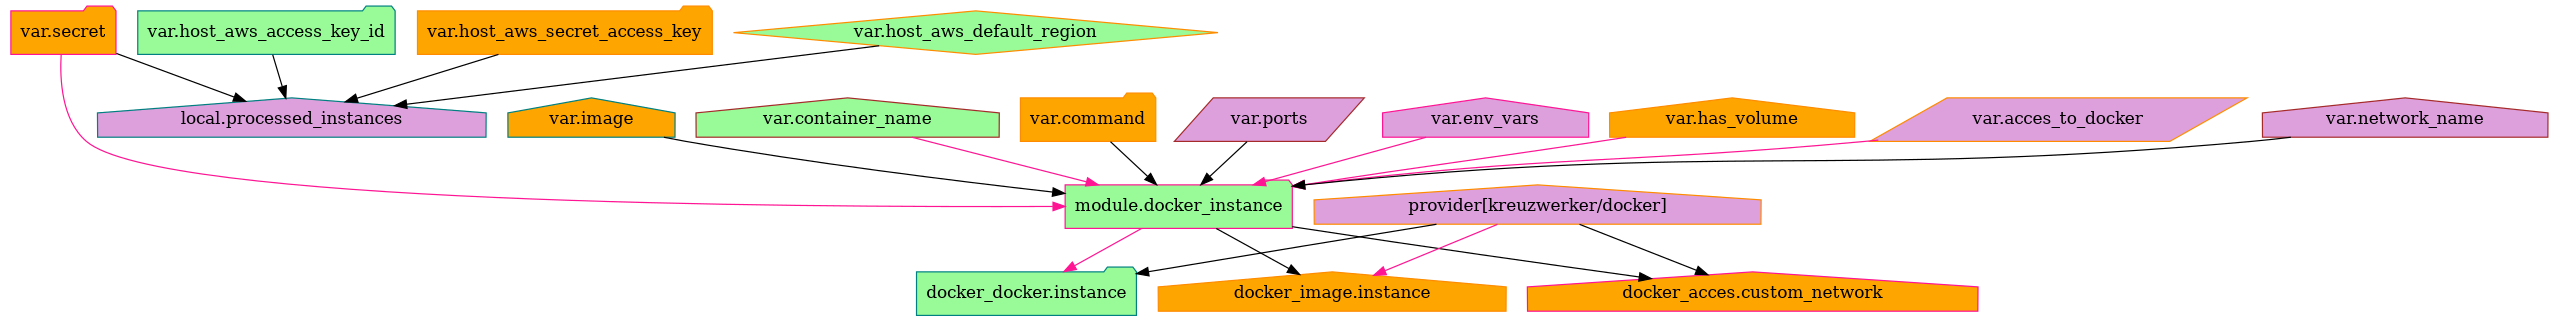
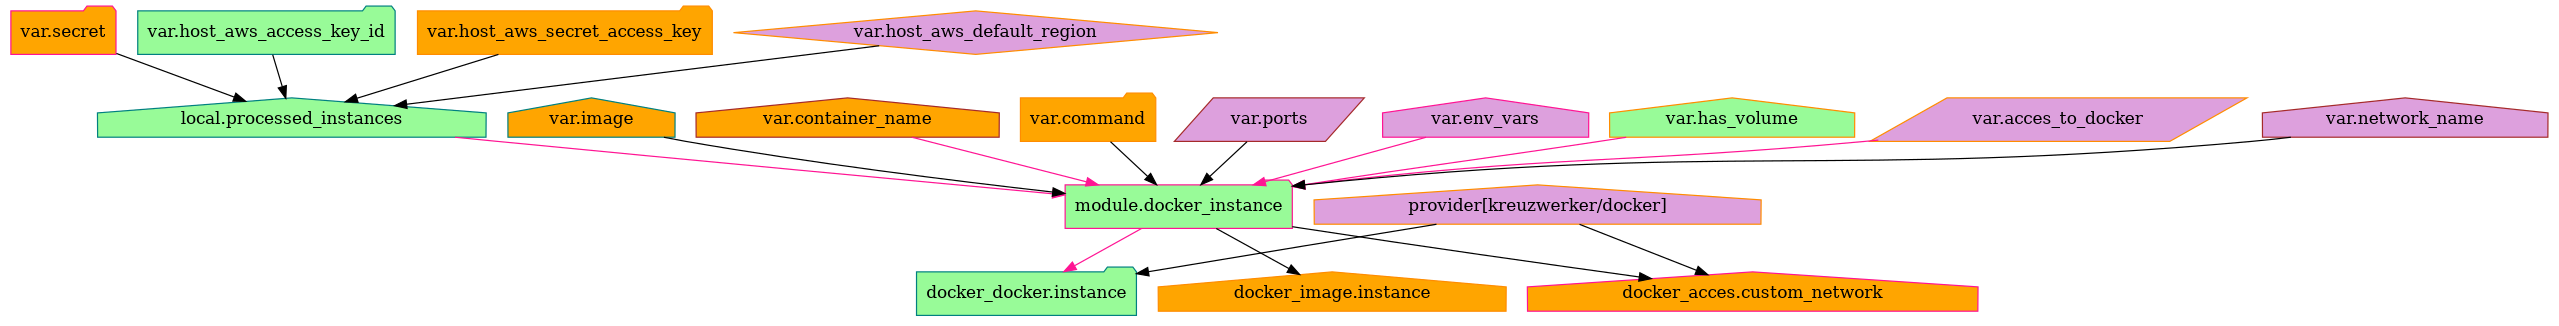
node "var.host_aws_default_region": fillcolor palegreen -> plum
node "local.processed_instances": fillcolor plum -> palegreen
node "var.container_name": fillcolor palegreen -> orange
node "var.has_volume": fillcolor orange -> palegreen
edge "var.secret" -> "module.docker_instance": now "local.processed_instances" -> "module.docker_instance"
edge "provider[kreuzwerker/docker]" -> "docker_image.instance": removed
